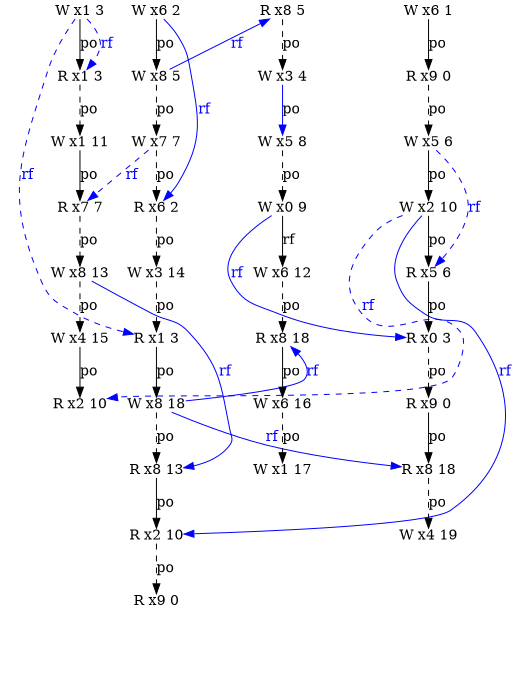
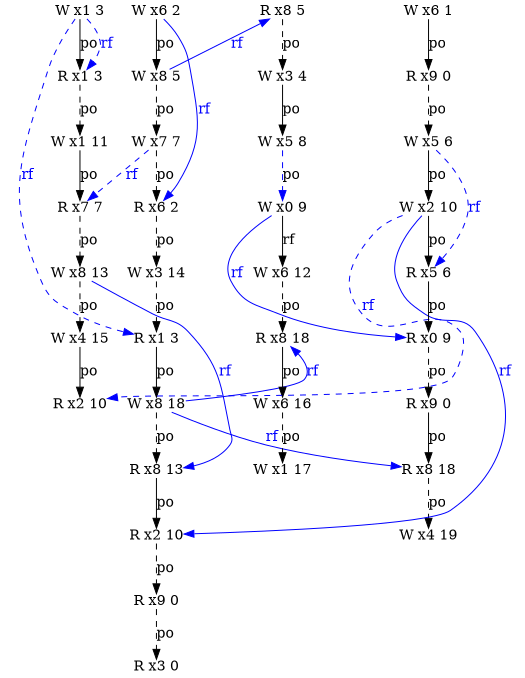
edge "W x3 4" -> "W x5 8": color blue -> black
edge "W x5 8" -> "W x0 9": color black -> blue
node "R x0 3": label "R x0 3" -> "R x0 9"
node "R x3 0": added
